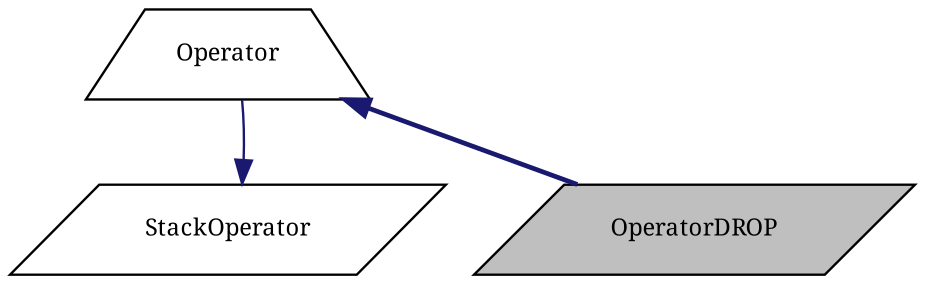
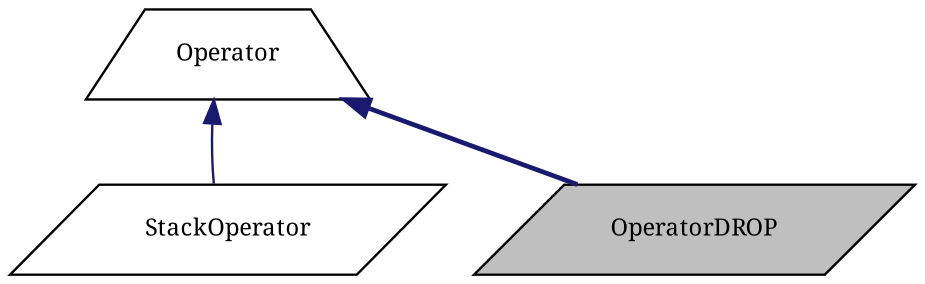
edge "Operator" -> "StackOperator": reversed
